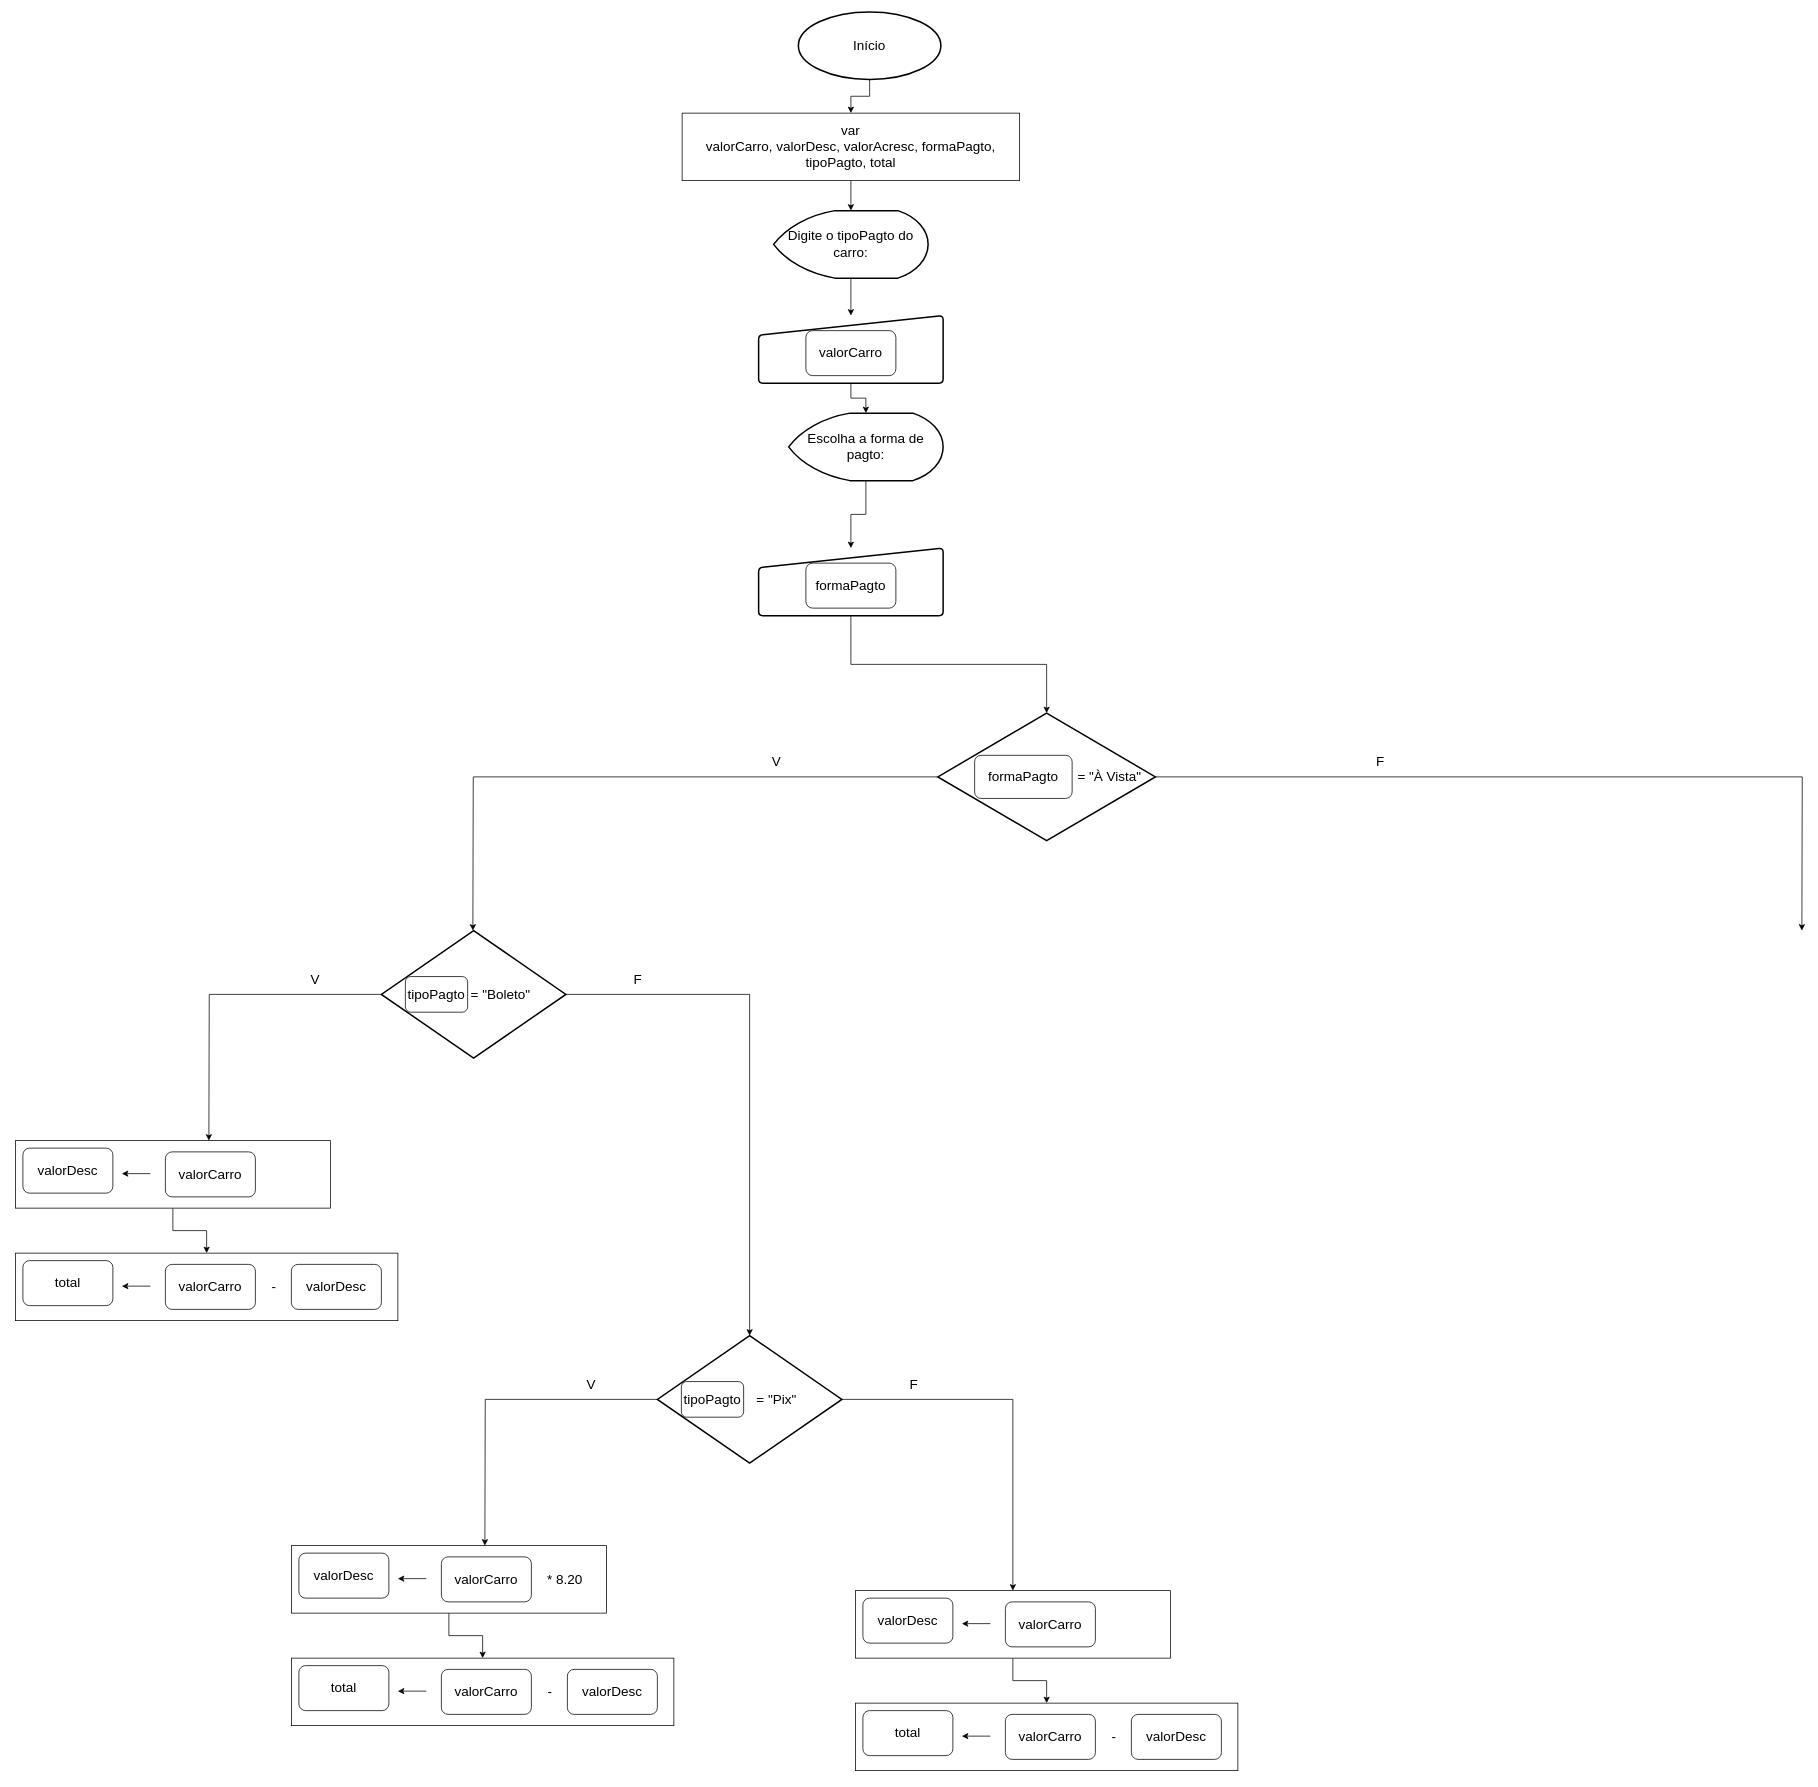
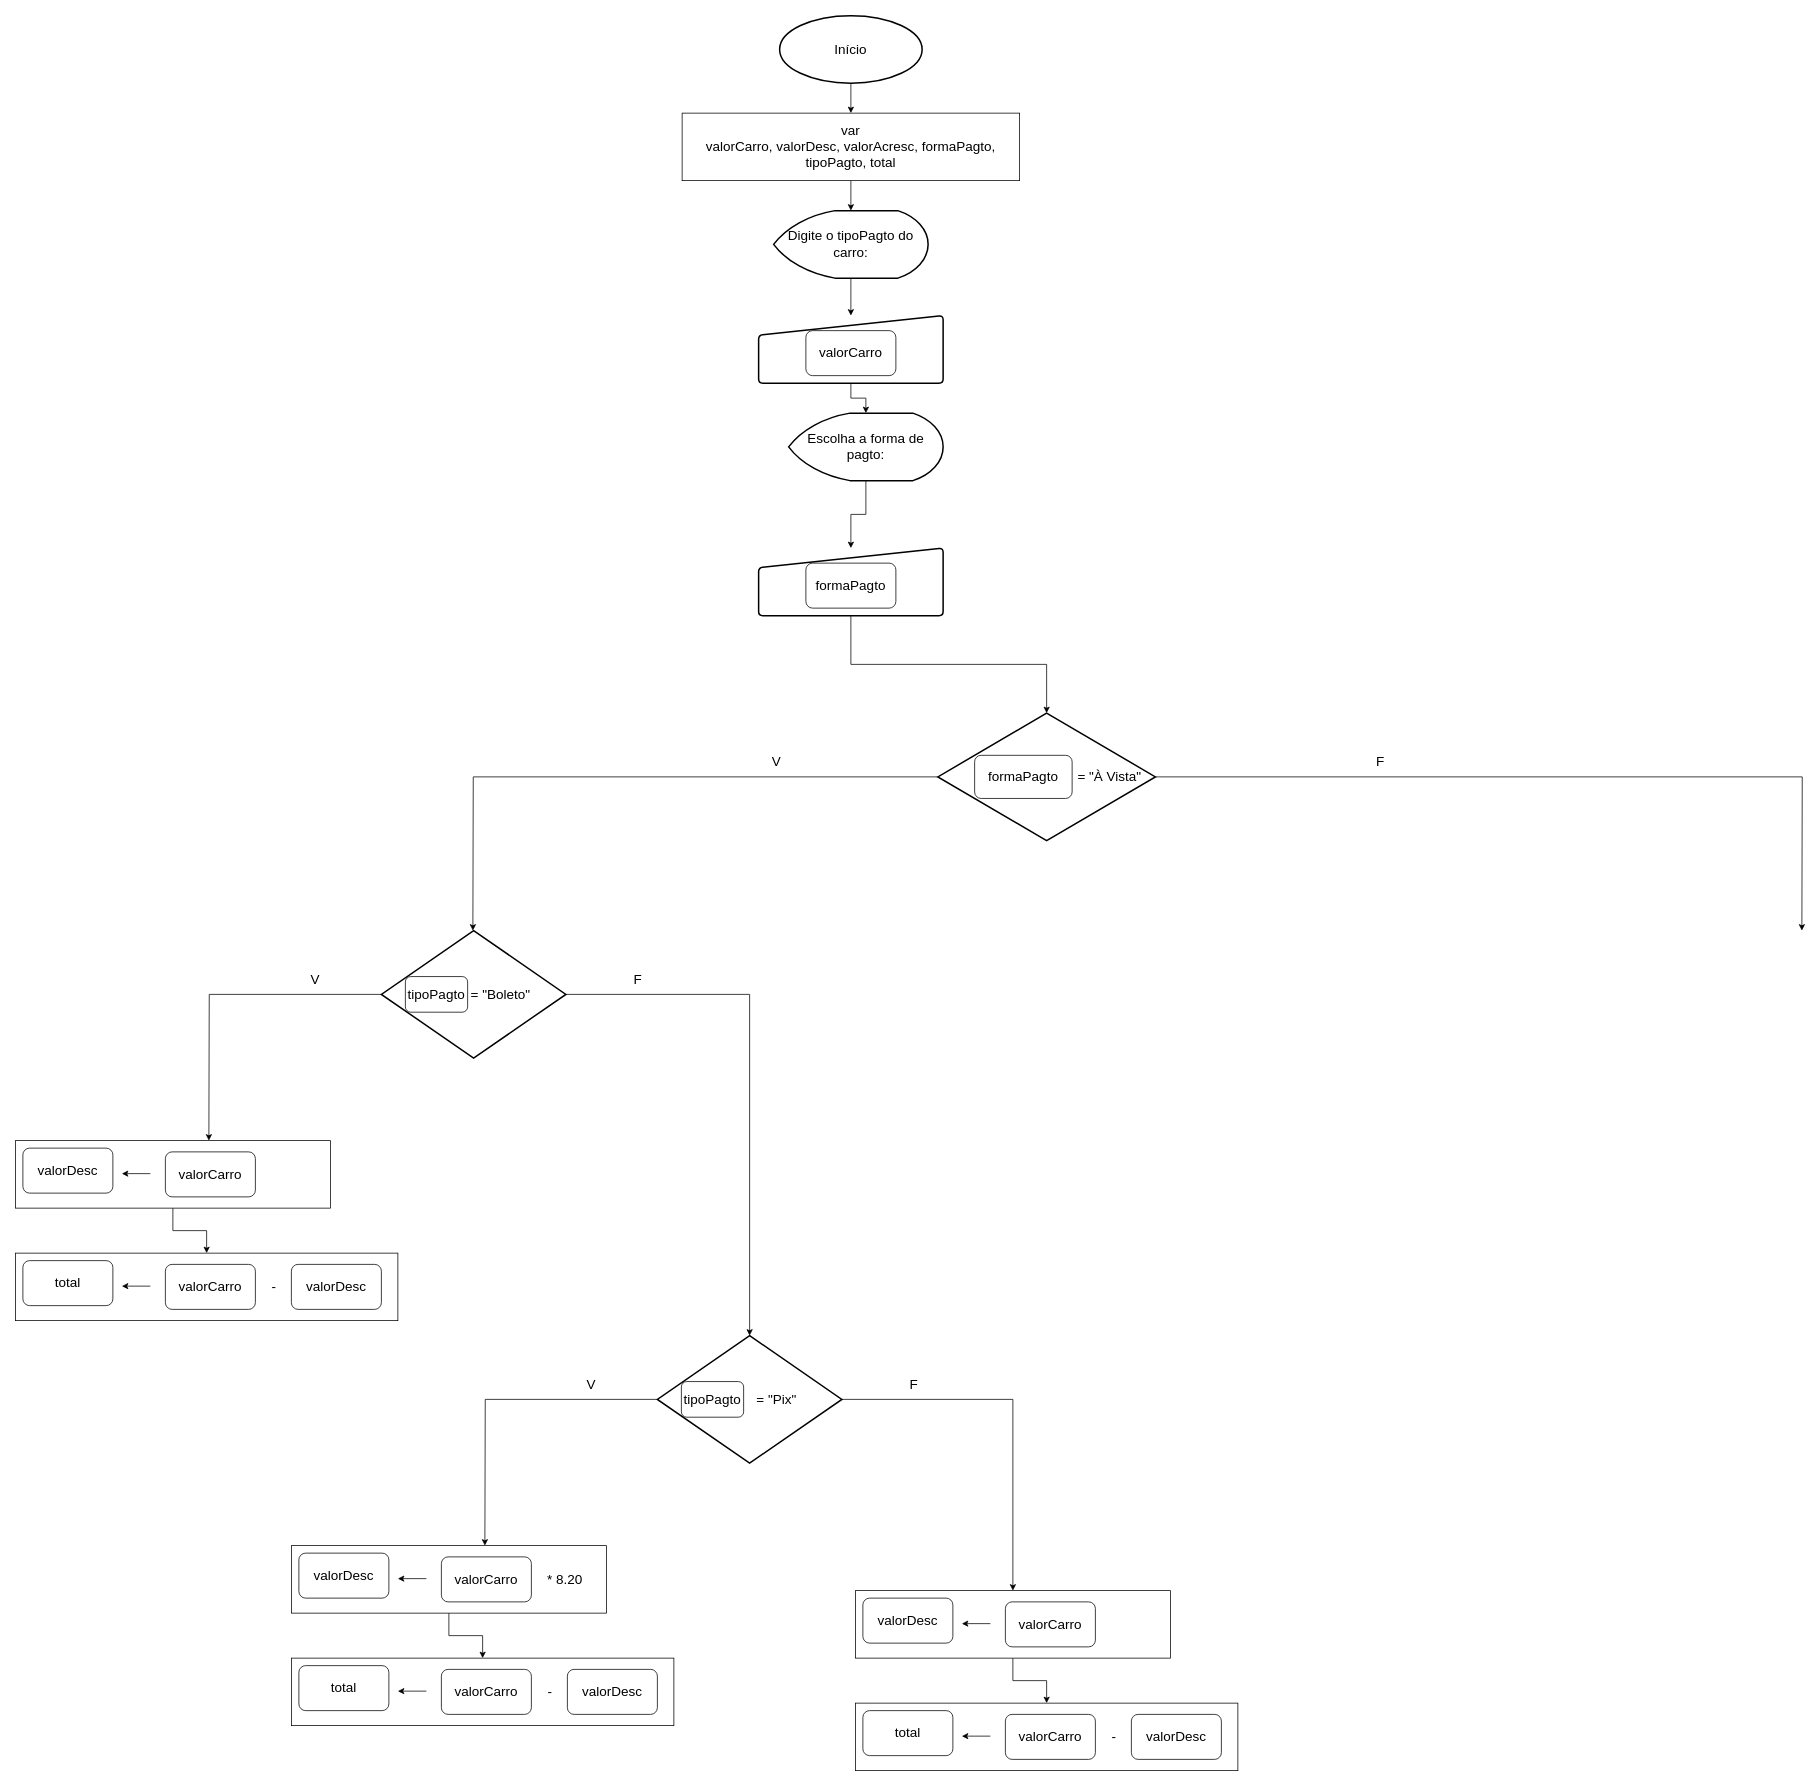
node "Início": moved (870, 45) -> (851, 49)
